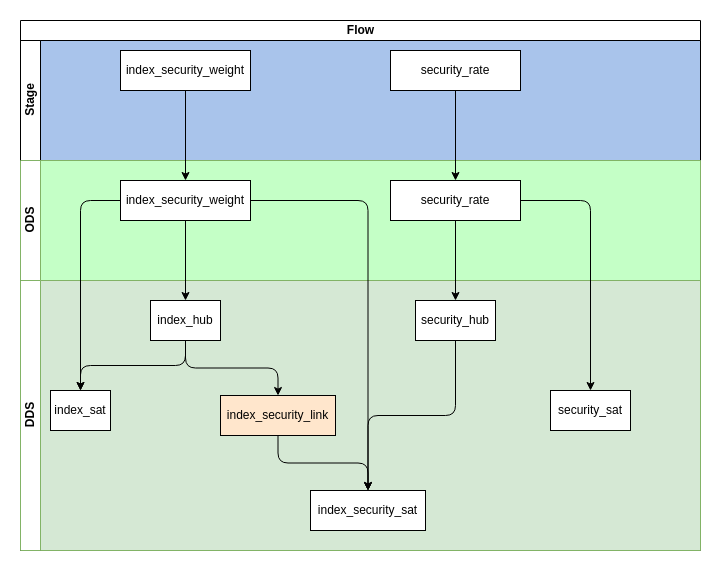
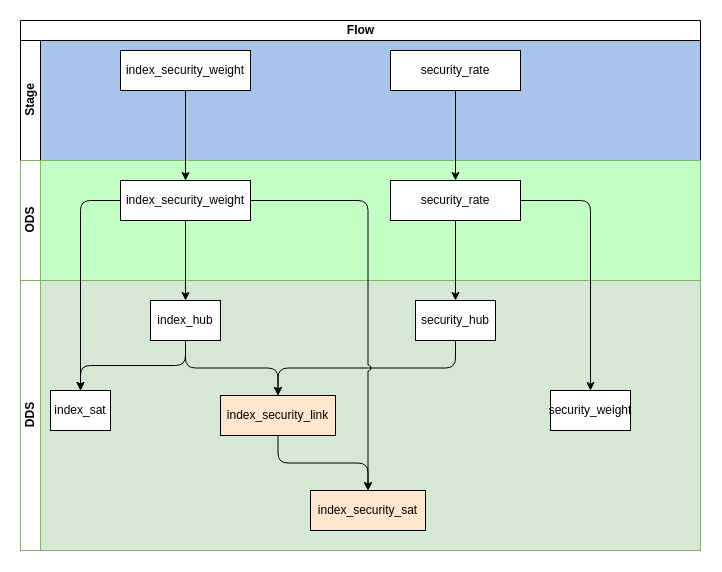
node "security_sat": label "security_sat" -> "security_weight"
edge "security_hub" -> "index_security_sat": now "security_hub" -> "index_security_link"
node "index_security_sat": fillcolor #ffffff -> #ffe6cc
